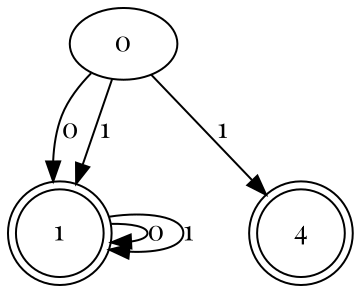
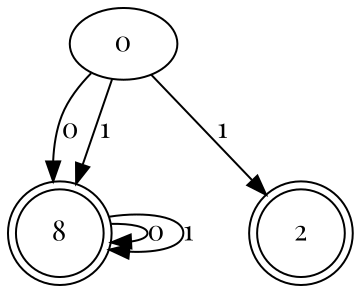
node "1": label "1" -> "8"
node "4": label "4" -> "2"
